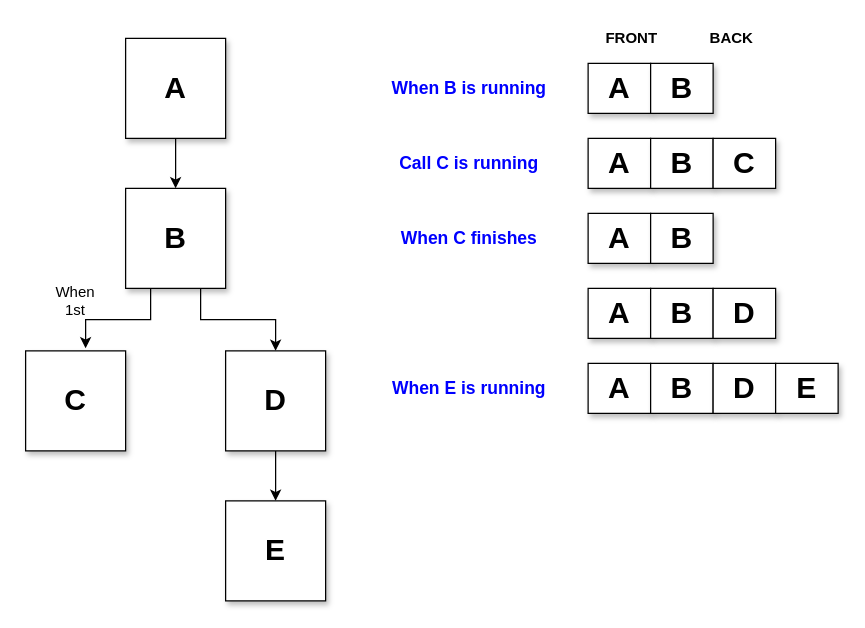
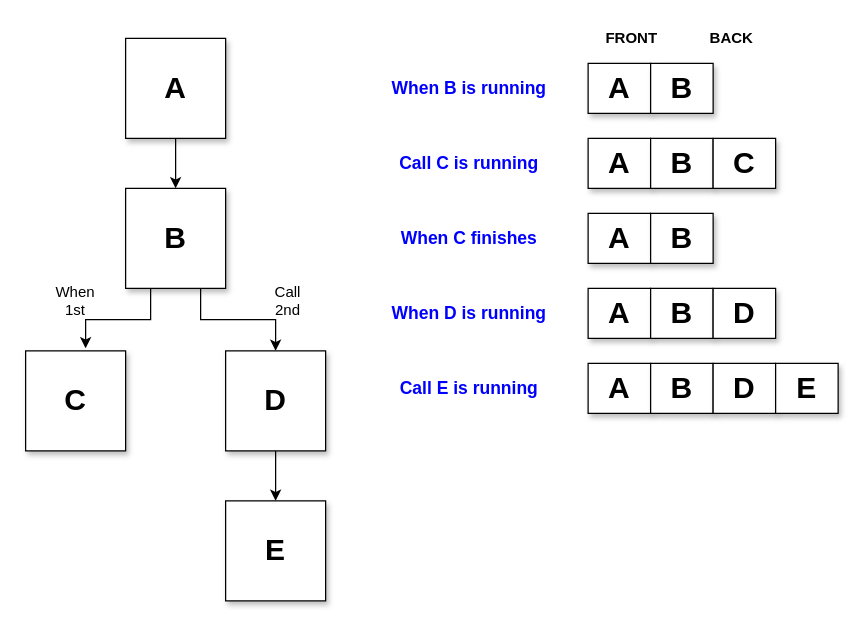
node "Call 2nd": added
node "When D is running": added
node "When E is running": label "When E is running" -> "Call E is running"
